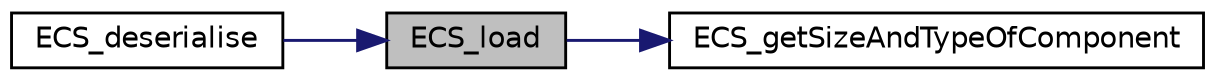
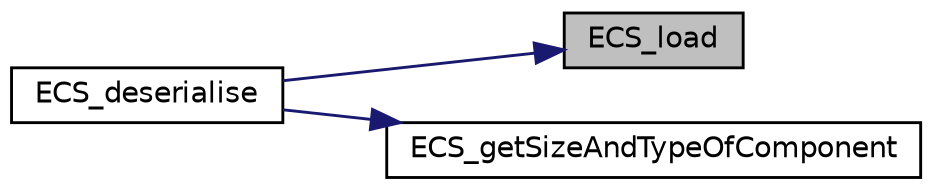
edge "ECS_load" -> "ECS_getSizeAndTypeOfComponent": now "ECS_deserialise" -> "ECS_getSizeAndTypeOfComponent"
